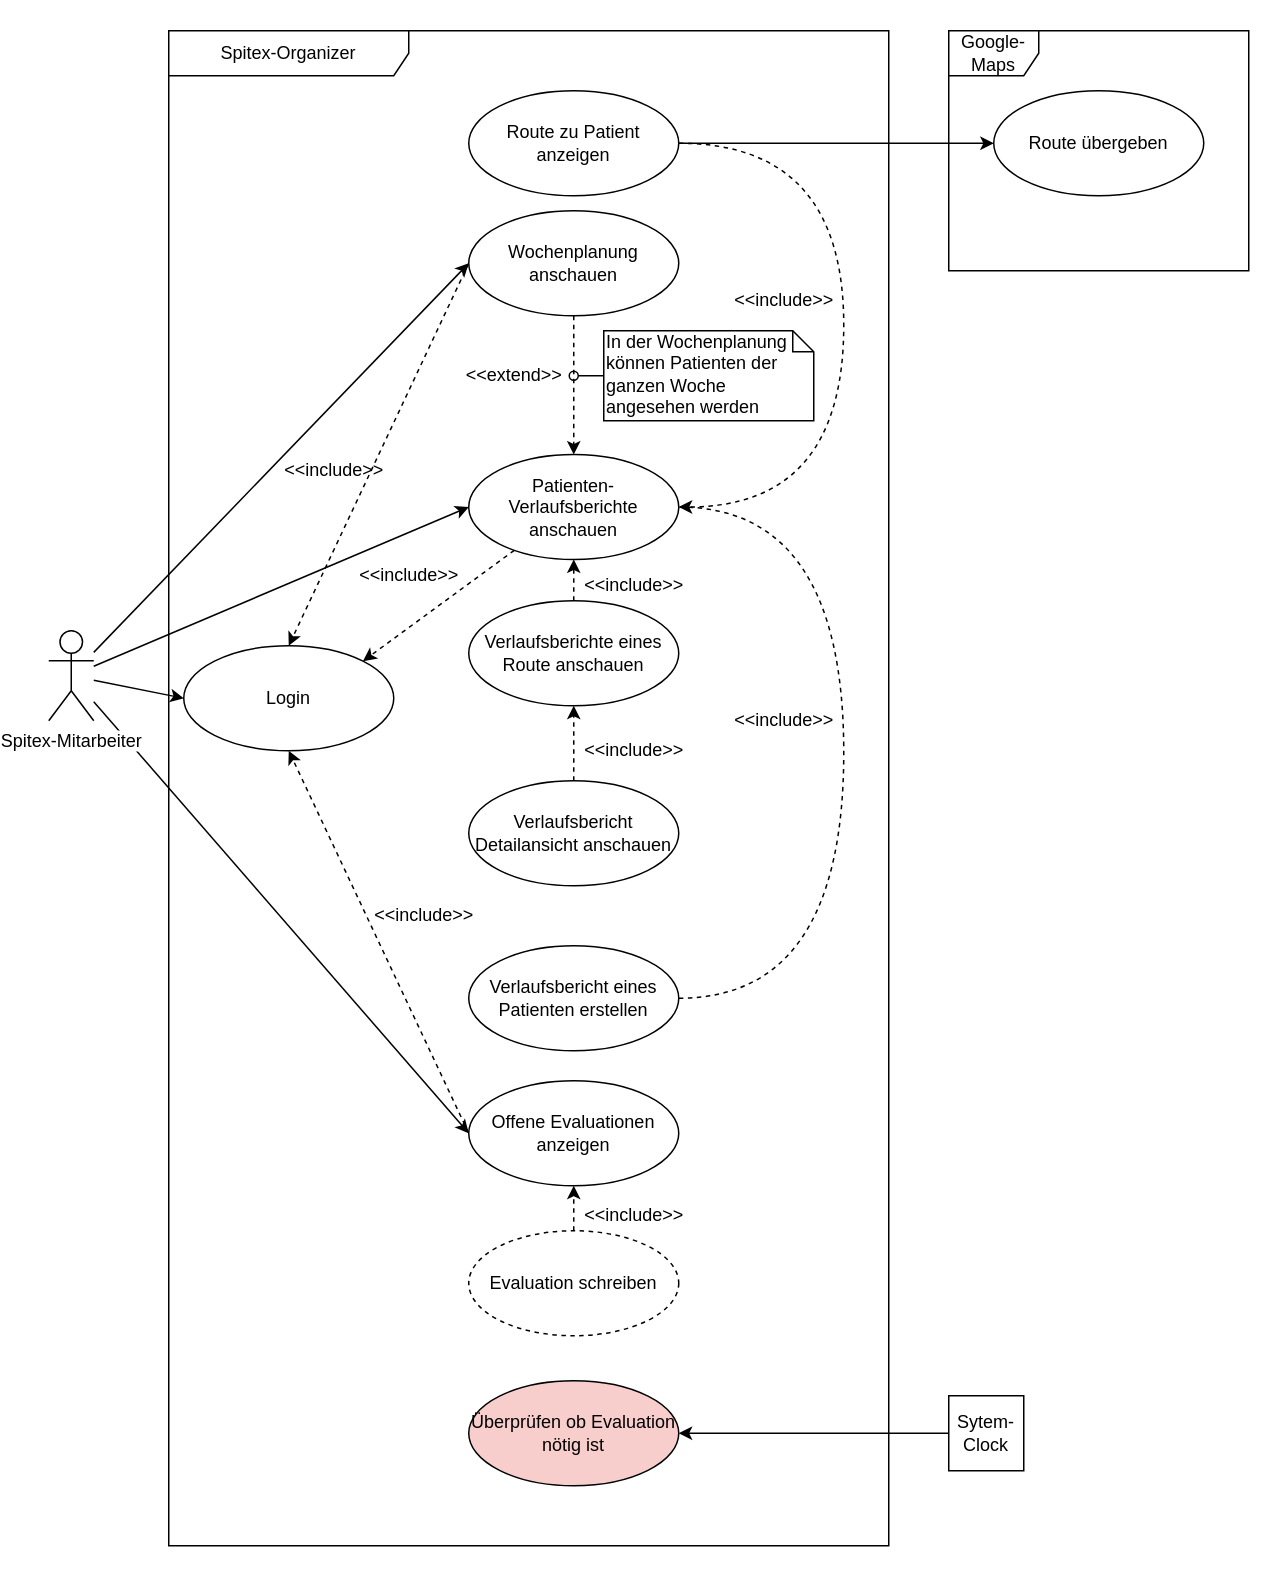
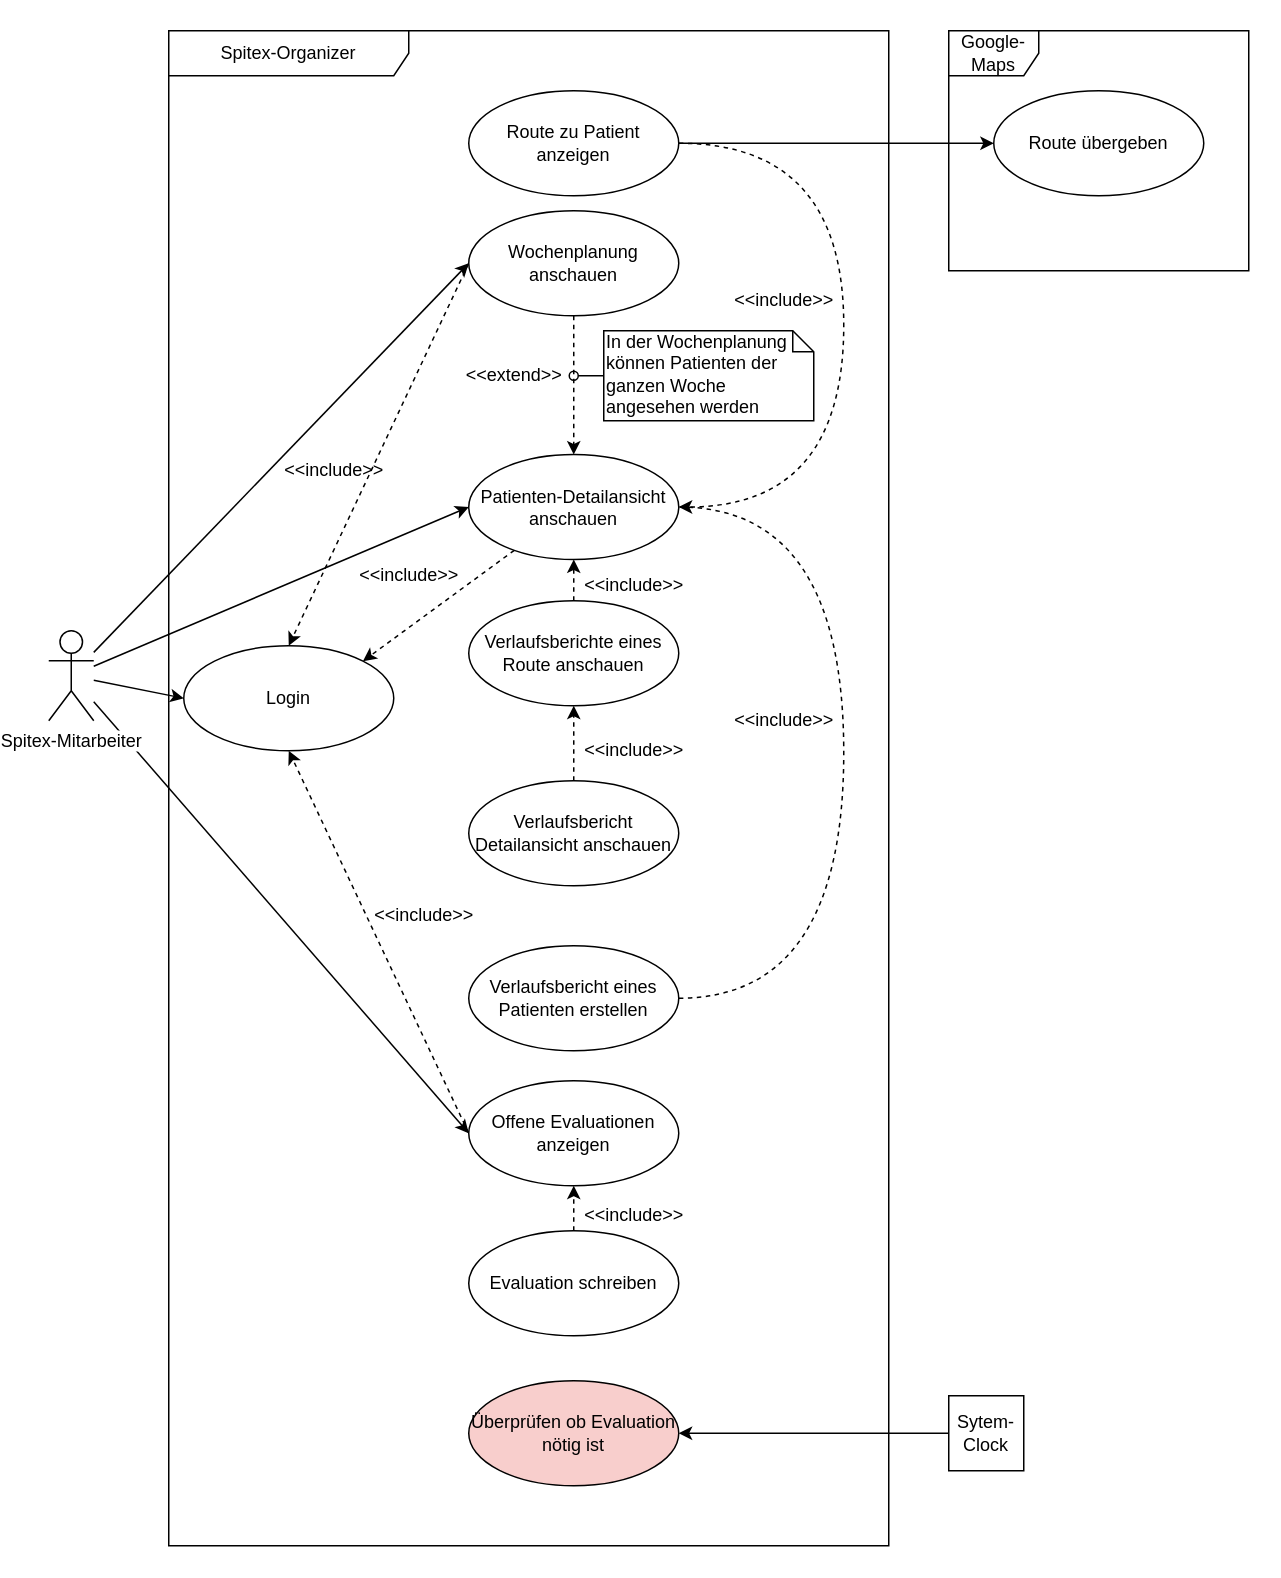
node "Patienten-Verlaufsberichte anschauen": label "Patienten-Verlaufsberichte anschauen" -> "Patienten-Detailansicht anschauen"
node "Evaluation schreiben": style dashed -> solid
